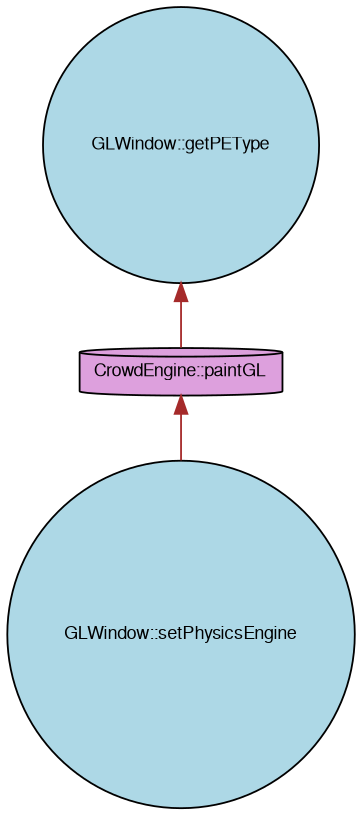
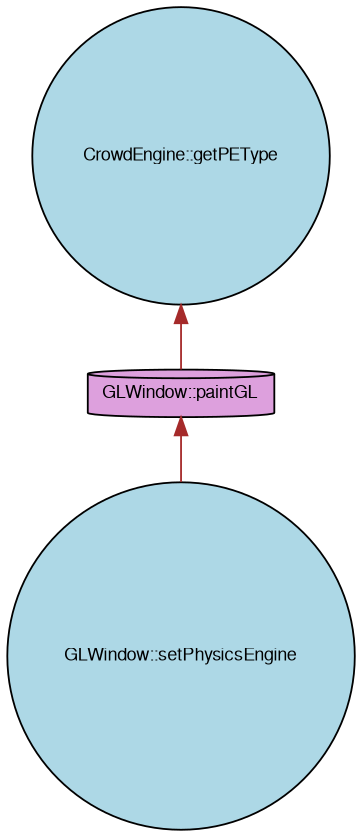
node "GLWindow::getPEType": label "GLWindow::getPEType" -> "CrowdEngine::getPEType"
node "CrowdEngine::paintGL": label "CrowdEngine::paintGL" -> "GLWindow::paintGL"
